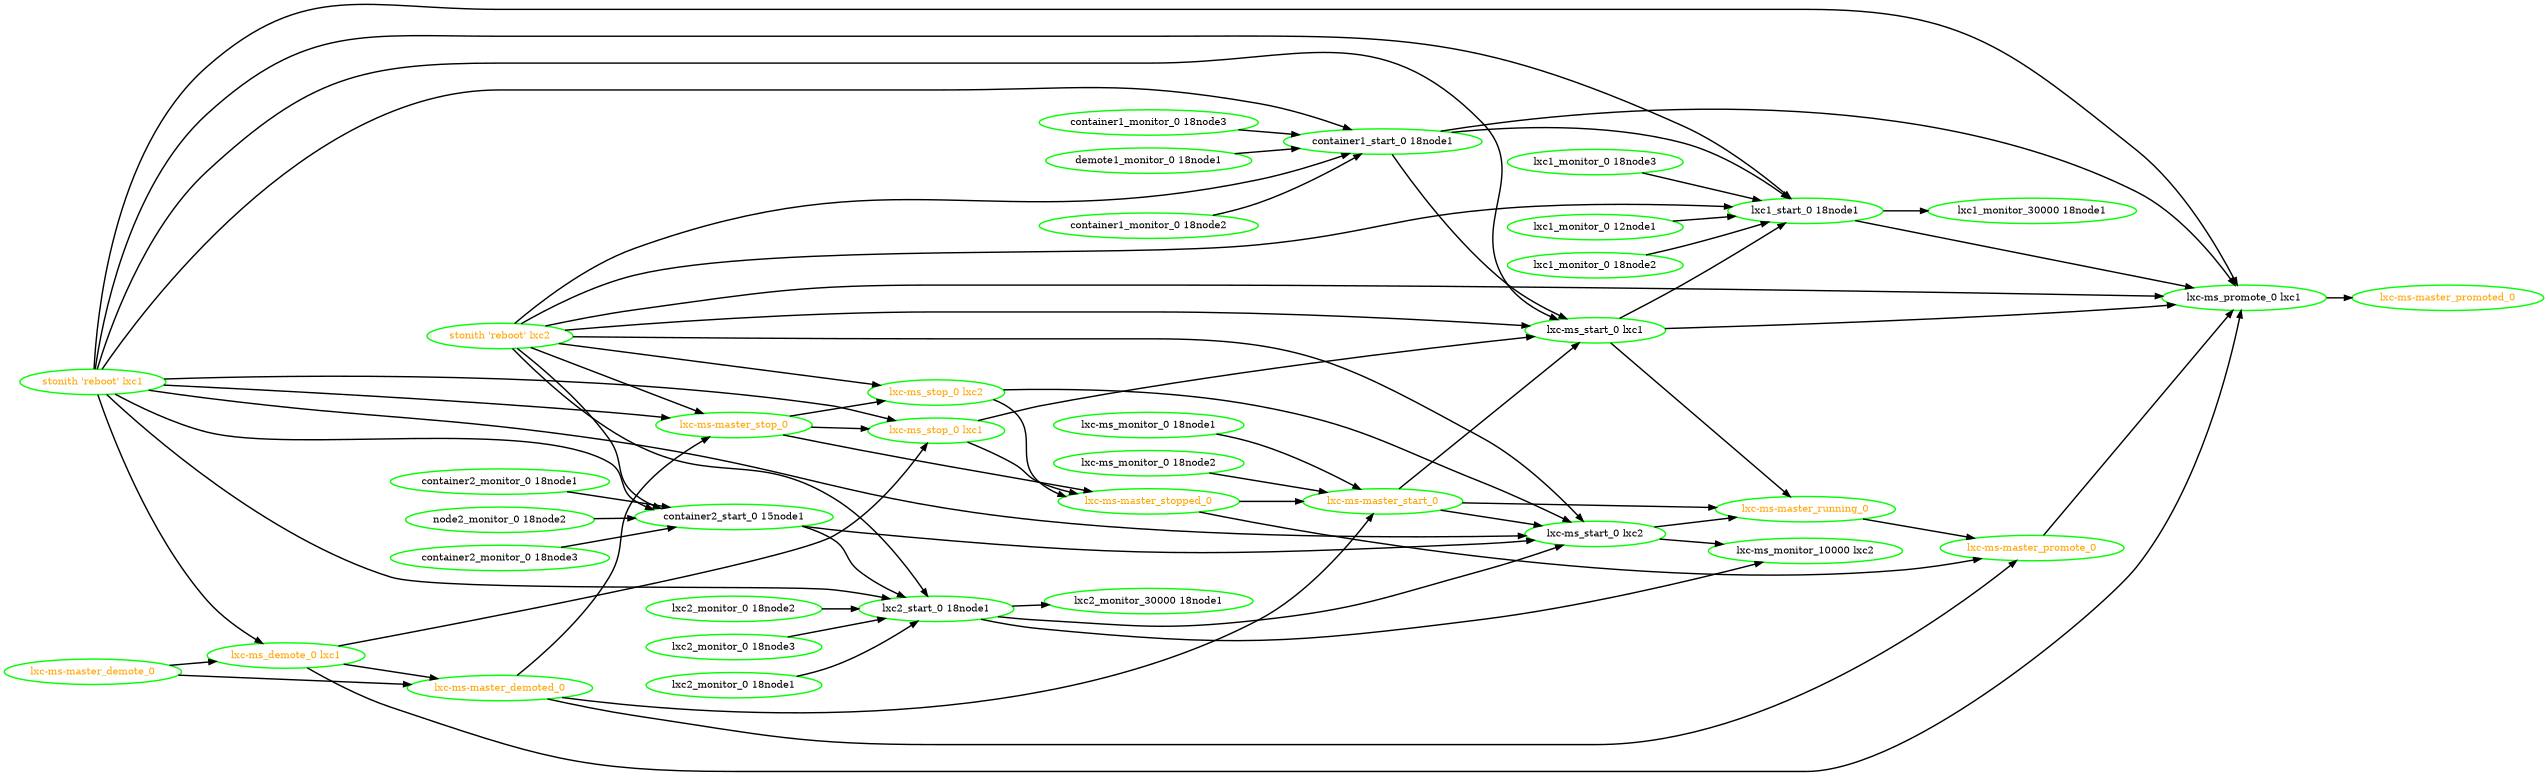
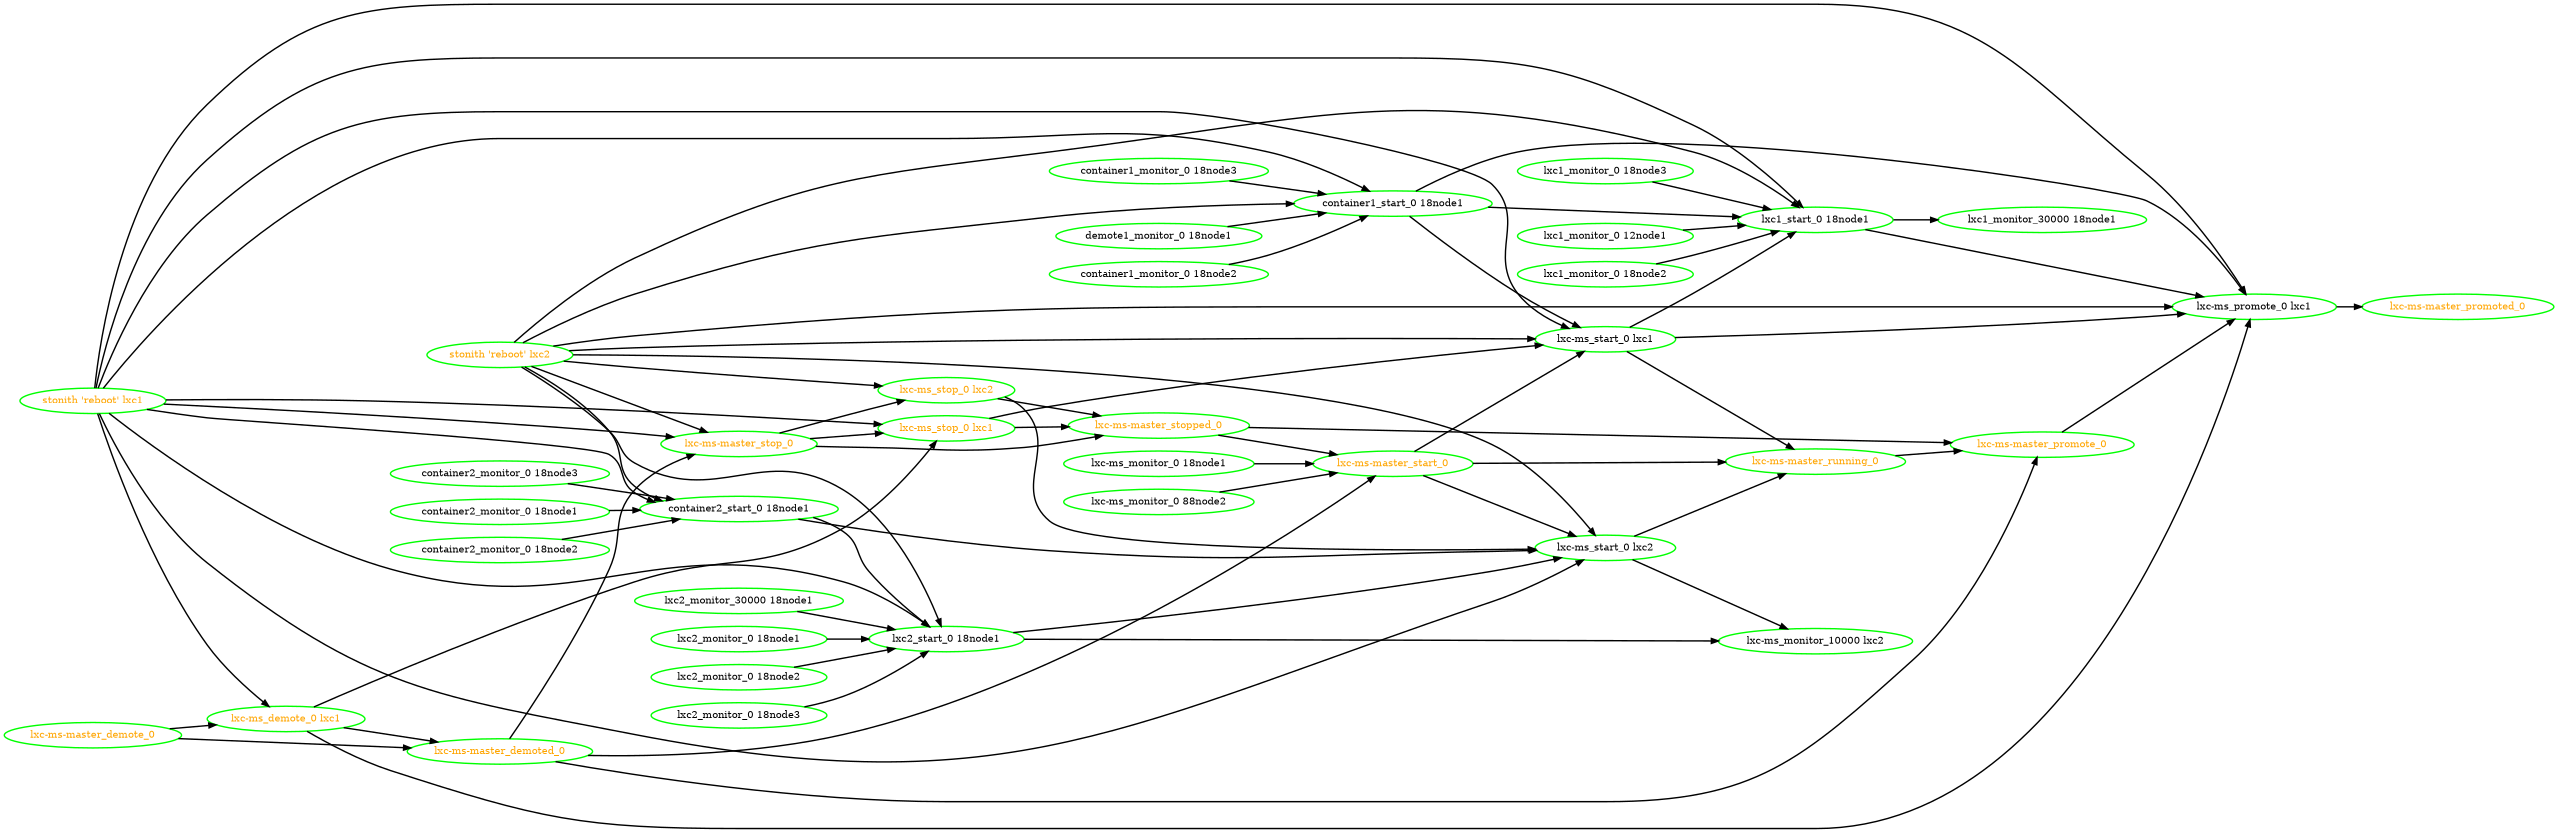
node "lxc-ms_monitor_0 18node2": label "lxc-ms_monitor_0 18node2" -> "lxc-ms_monitor_0 88node2"
node "container2_start_0 15node1": label "container2_start_0 15node1" -> "container2_start_0 18node1"
node "node2_monitor_0 18node2": label "node2_monitor_0 18node2" -> "container2_monitor_0 18node2"
edge "lxc2_start_0 18node1" -> "lxc2_monitor_30000 18node1": reversed
